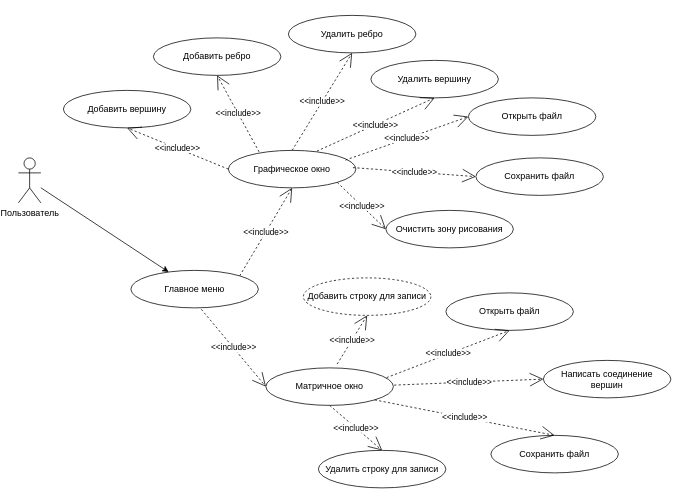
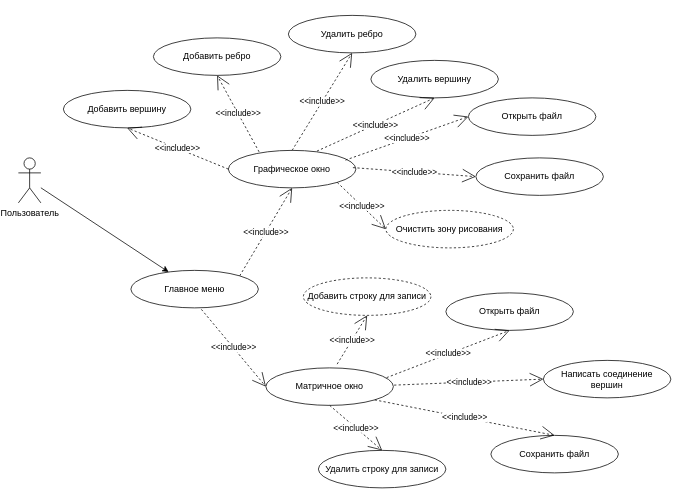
node "Очистить зону рисования": style solid -> dashed
